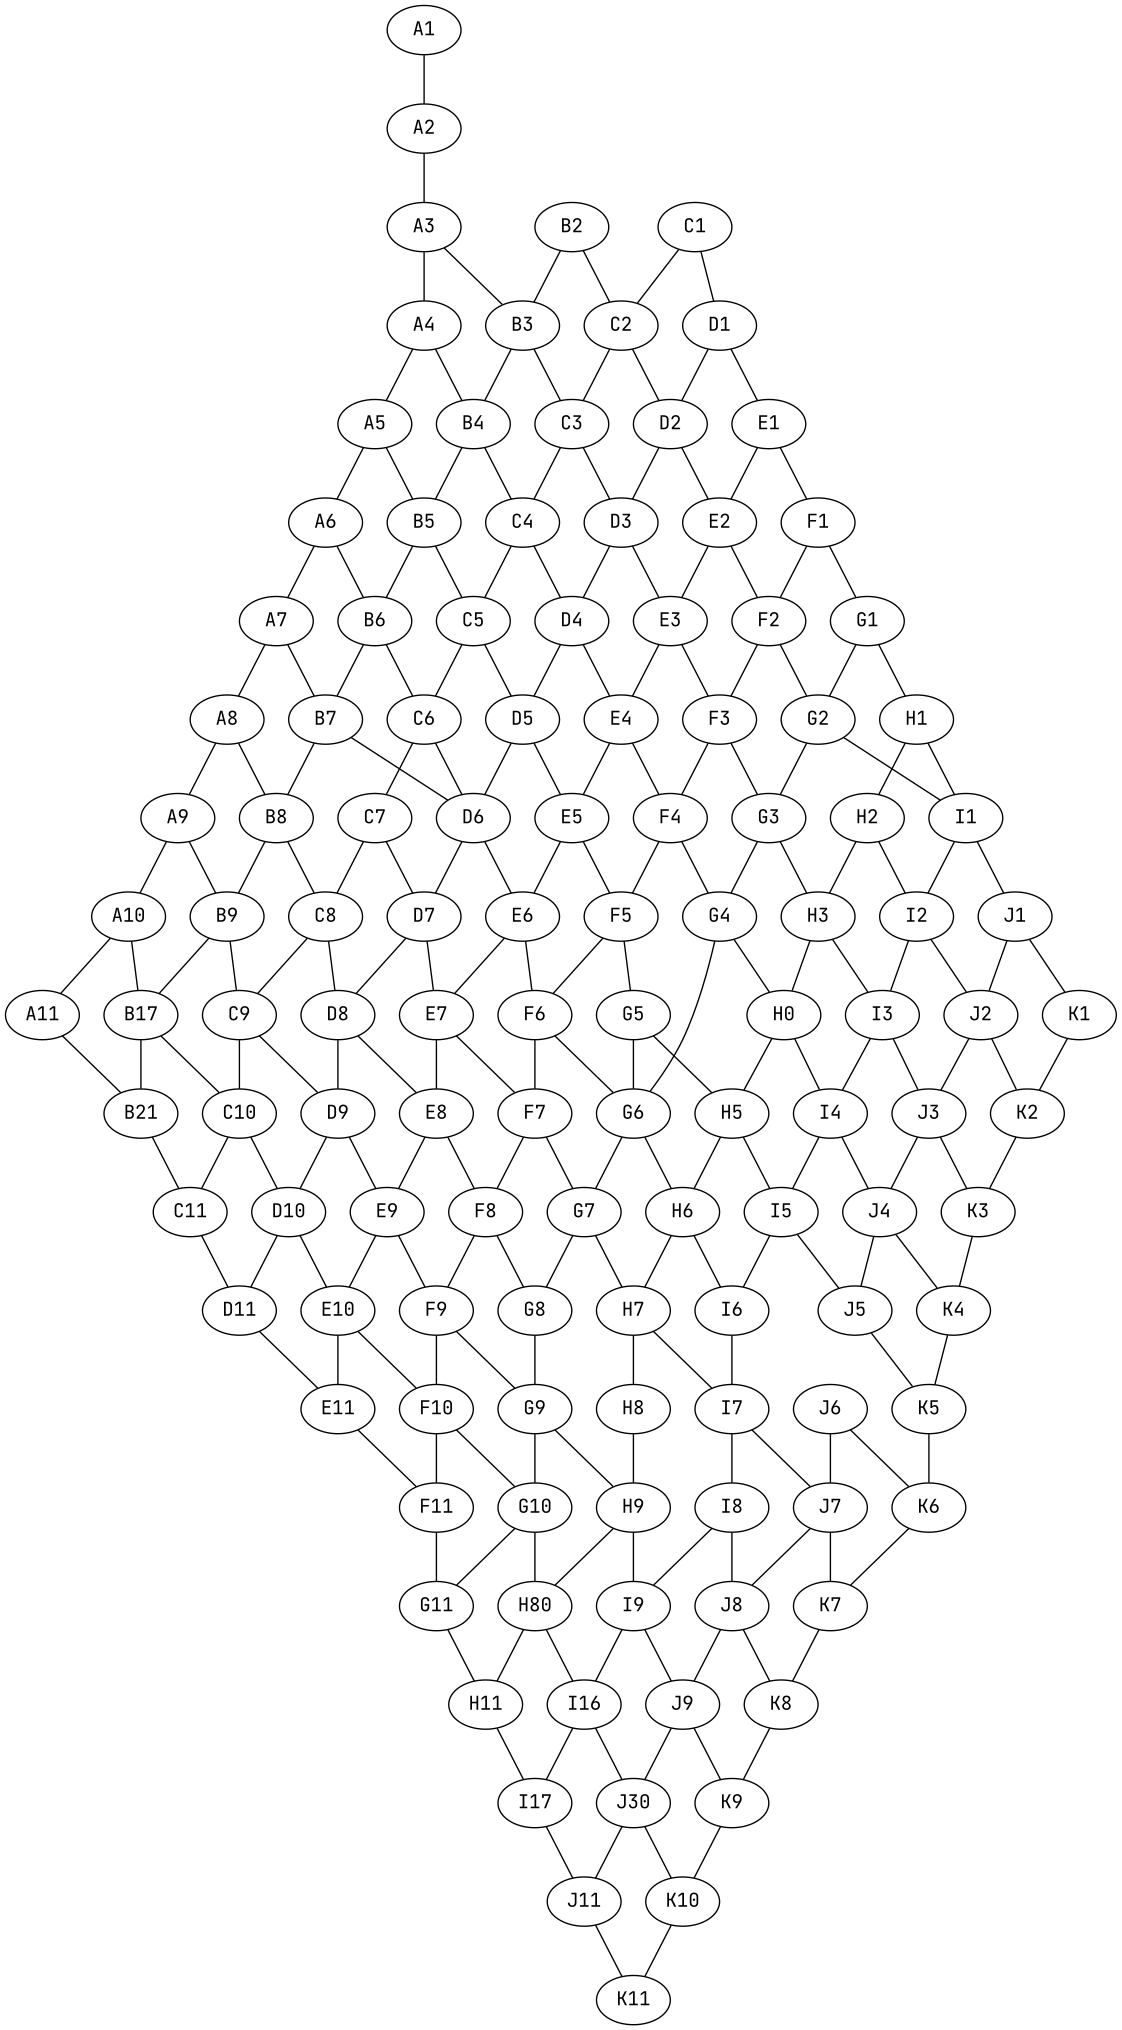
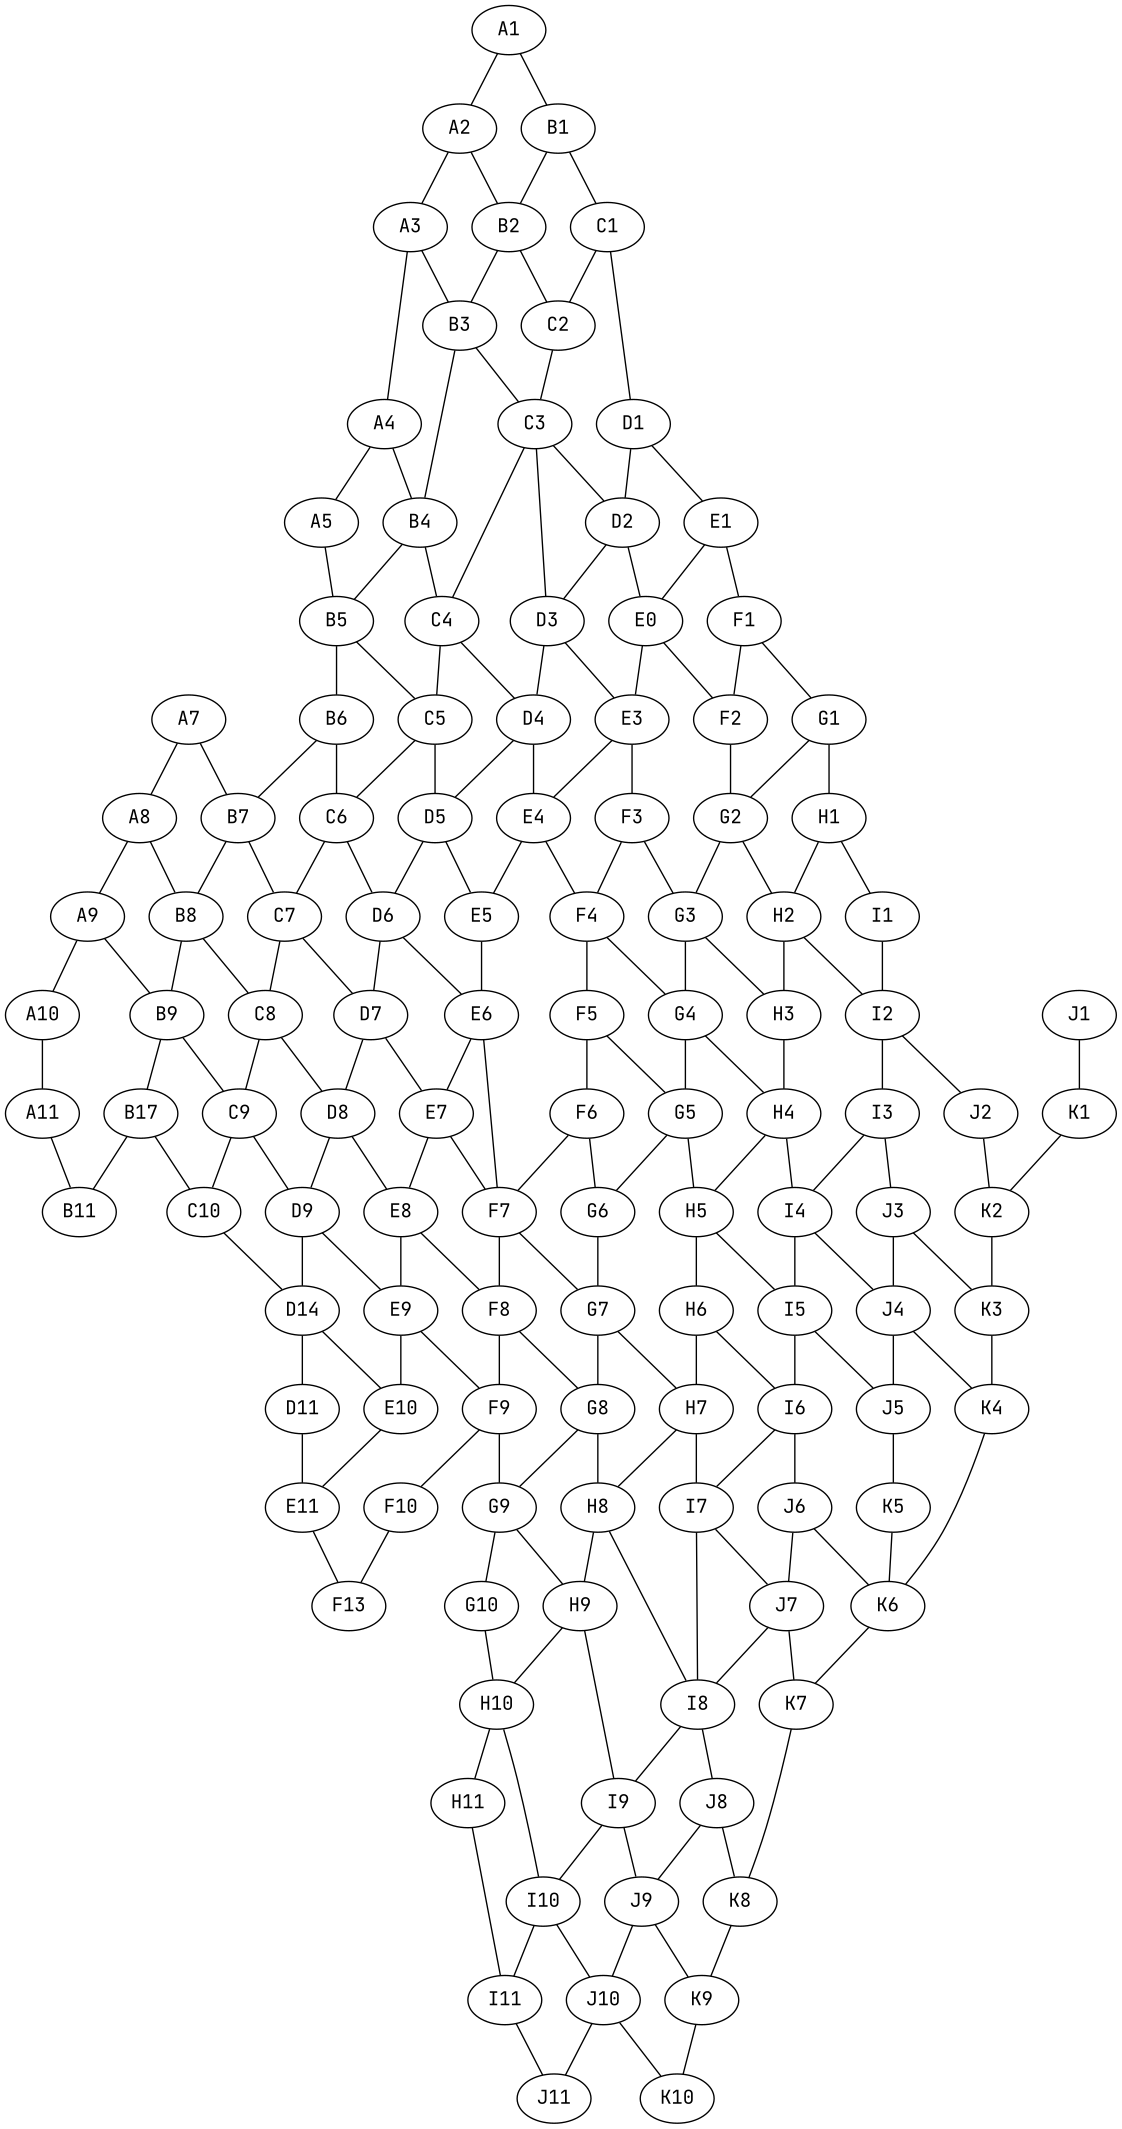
node "B1": added
edge "A2" -- "B2": added
edge "C2" -- "D2": now "C3" -- "D2"
node "A6": removed
node "E2": label "E2" -> "E0"
edge "F2" -- "F3": removed
edge "B7" -- "D6": now "B7" -- "C7"
edge "G2" -- "I1": now "G2" -- "H2"
edge "E5" -- "F5": removed
edge "I1" -- "J1": removed
edge "A10" -- "B17": removed
edge "E6" -- "F6": now "E6" -- "F7"
edge "H3" -- "I3": removed
edge "J1" -- "J2": removed
node "H0": label "H0" -> "H4"
edge "G4" -- "G6": now "G4" -- "G5"
edge "J2" -- "J3": removed
node "B21": label "B21" -> "B11"
edge "G6" -- "H6": removed
node "C11": removed
node "D10": label "D10" -> "D14"
edge "E10" -- "F10": removed
edge "K4" -- "K5": now "K4" -- "K6"
edge "F10" -- "G10": removed
edge "G8" -- "H8": added
edge "I6" -- "J6": added
node "F11": label "F11" -> "F13"
edge "J7" -- "J8": now "J7" -- "I8"
node "G11": removed
node "H80": label "H80" -> "H10"
edge "H8" -- "I8": added
node "I16": label "I16" -> "I10"
node "I17": label "I17" -> "I11"
node "J30": label "J30" -> "J10"
node "K11": removed
